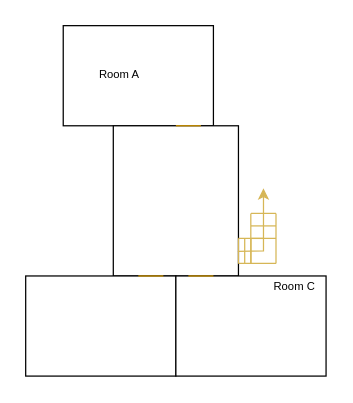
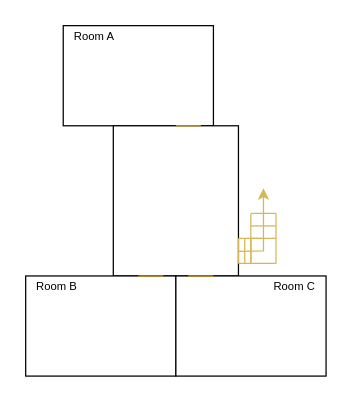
node "Room A": moved (119, 73) -> (94, 35)
node "Room B": added
